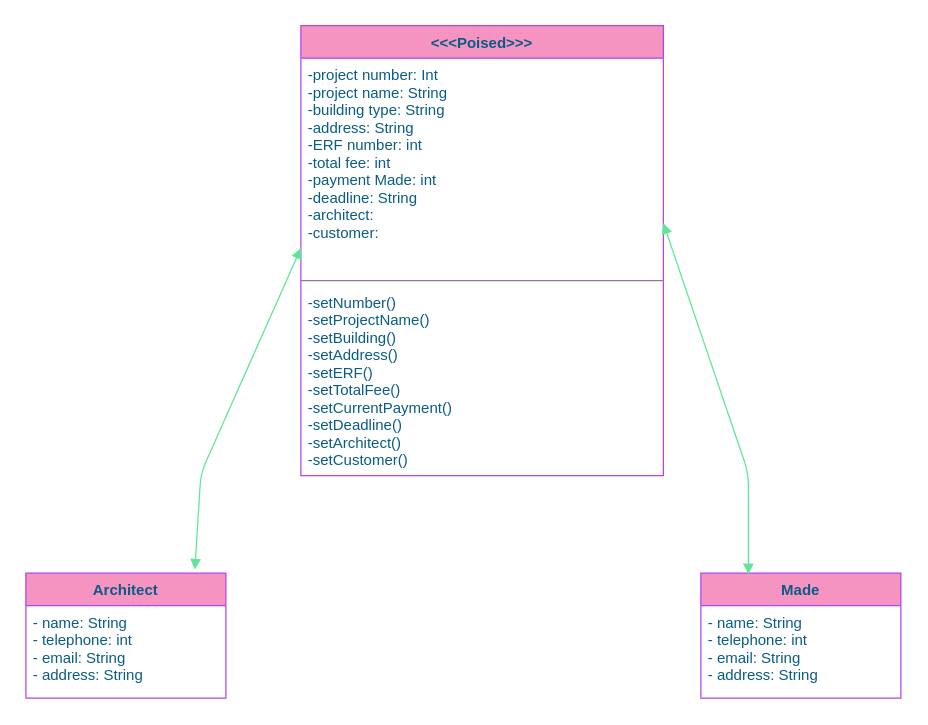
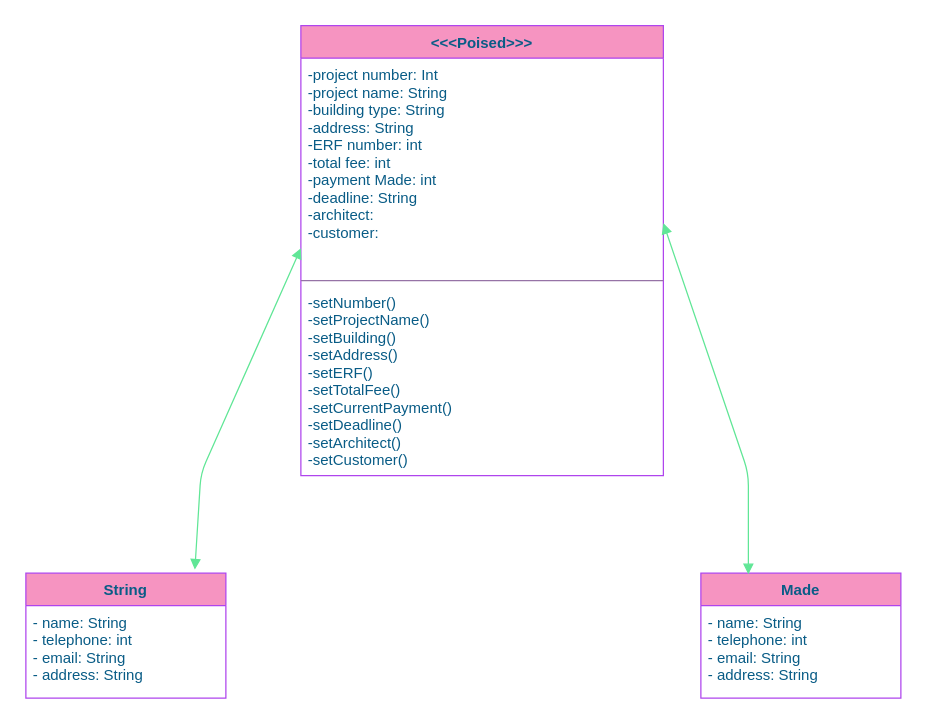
node "Architect": label "Architect" -> "String"
